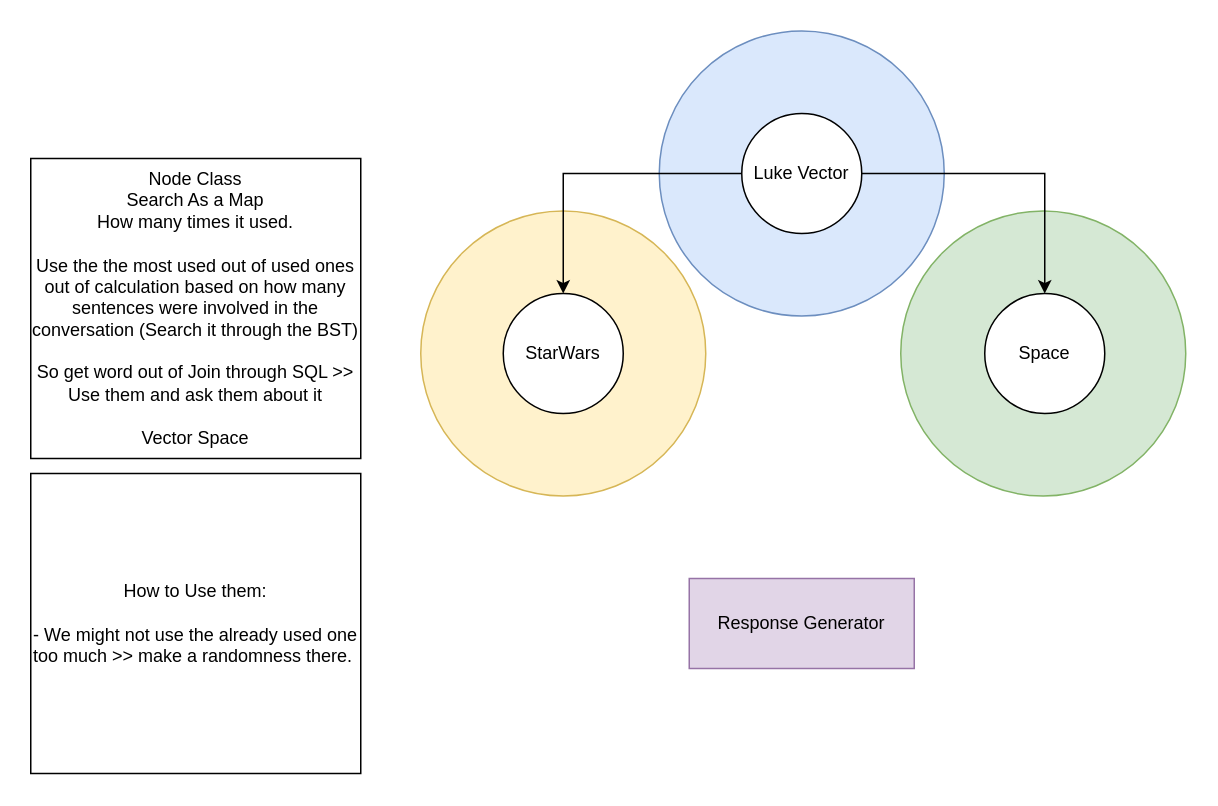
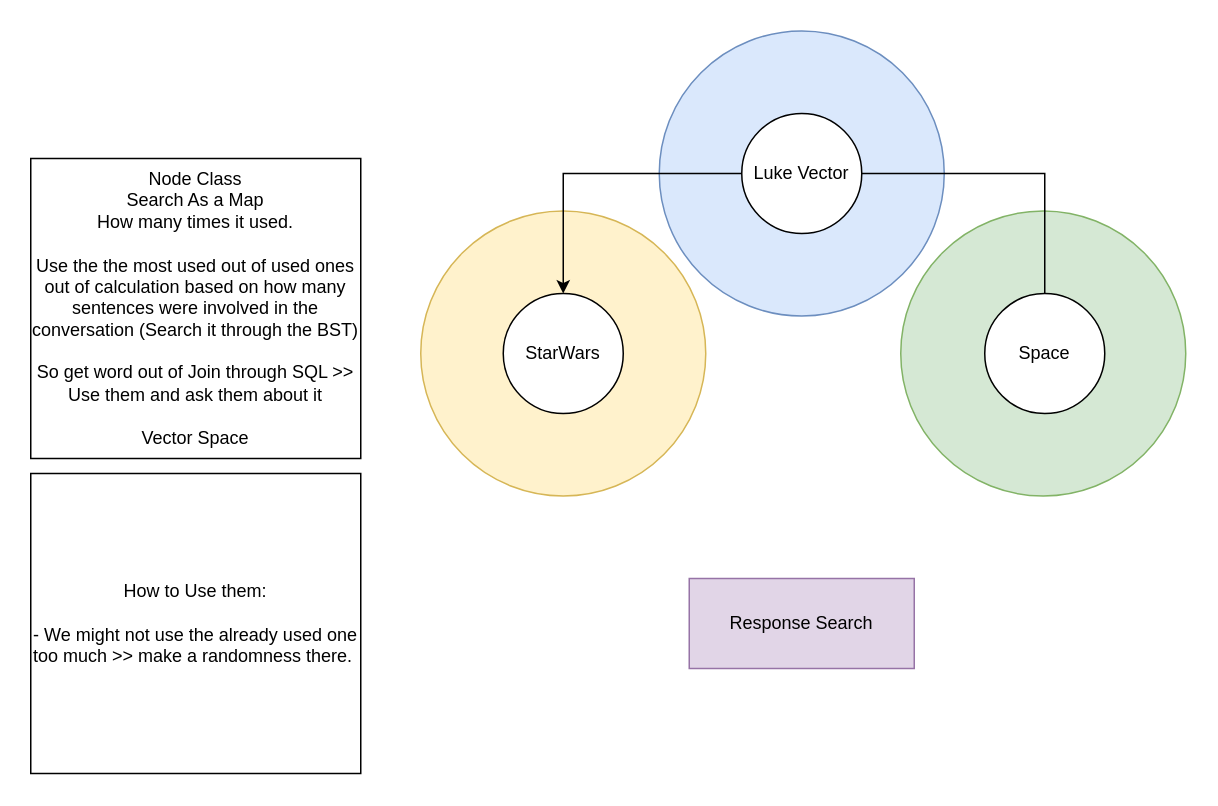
edge "Luke Vector" -> "Space": arrowhead classic -> none
node "Response Generator": label "Response Generator" -> "Response Search"
